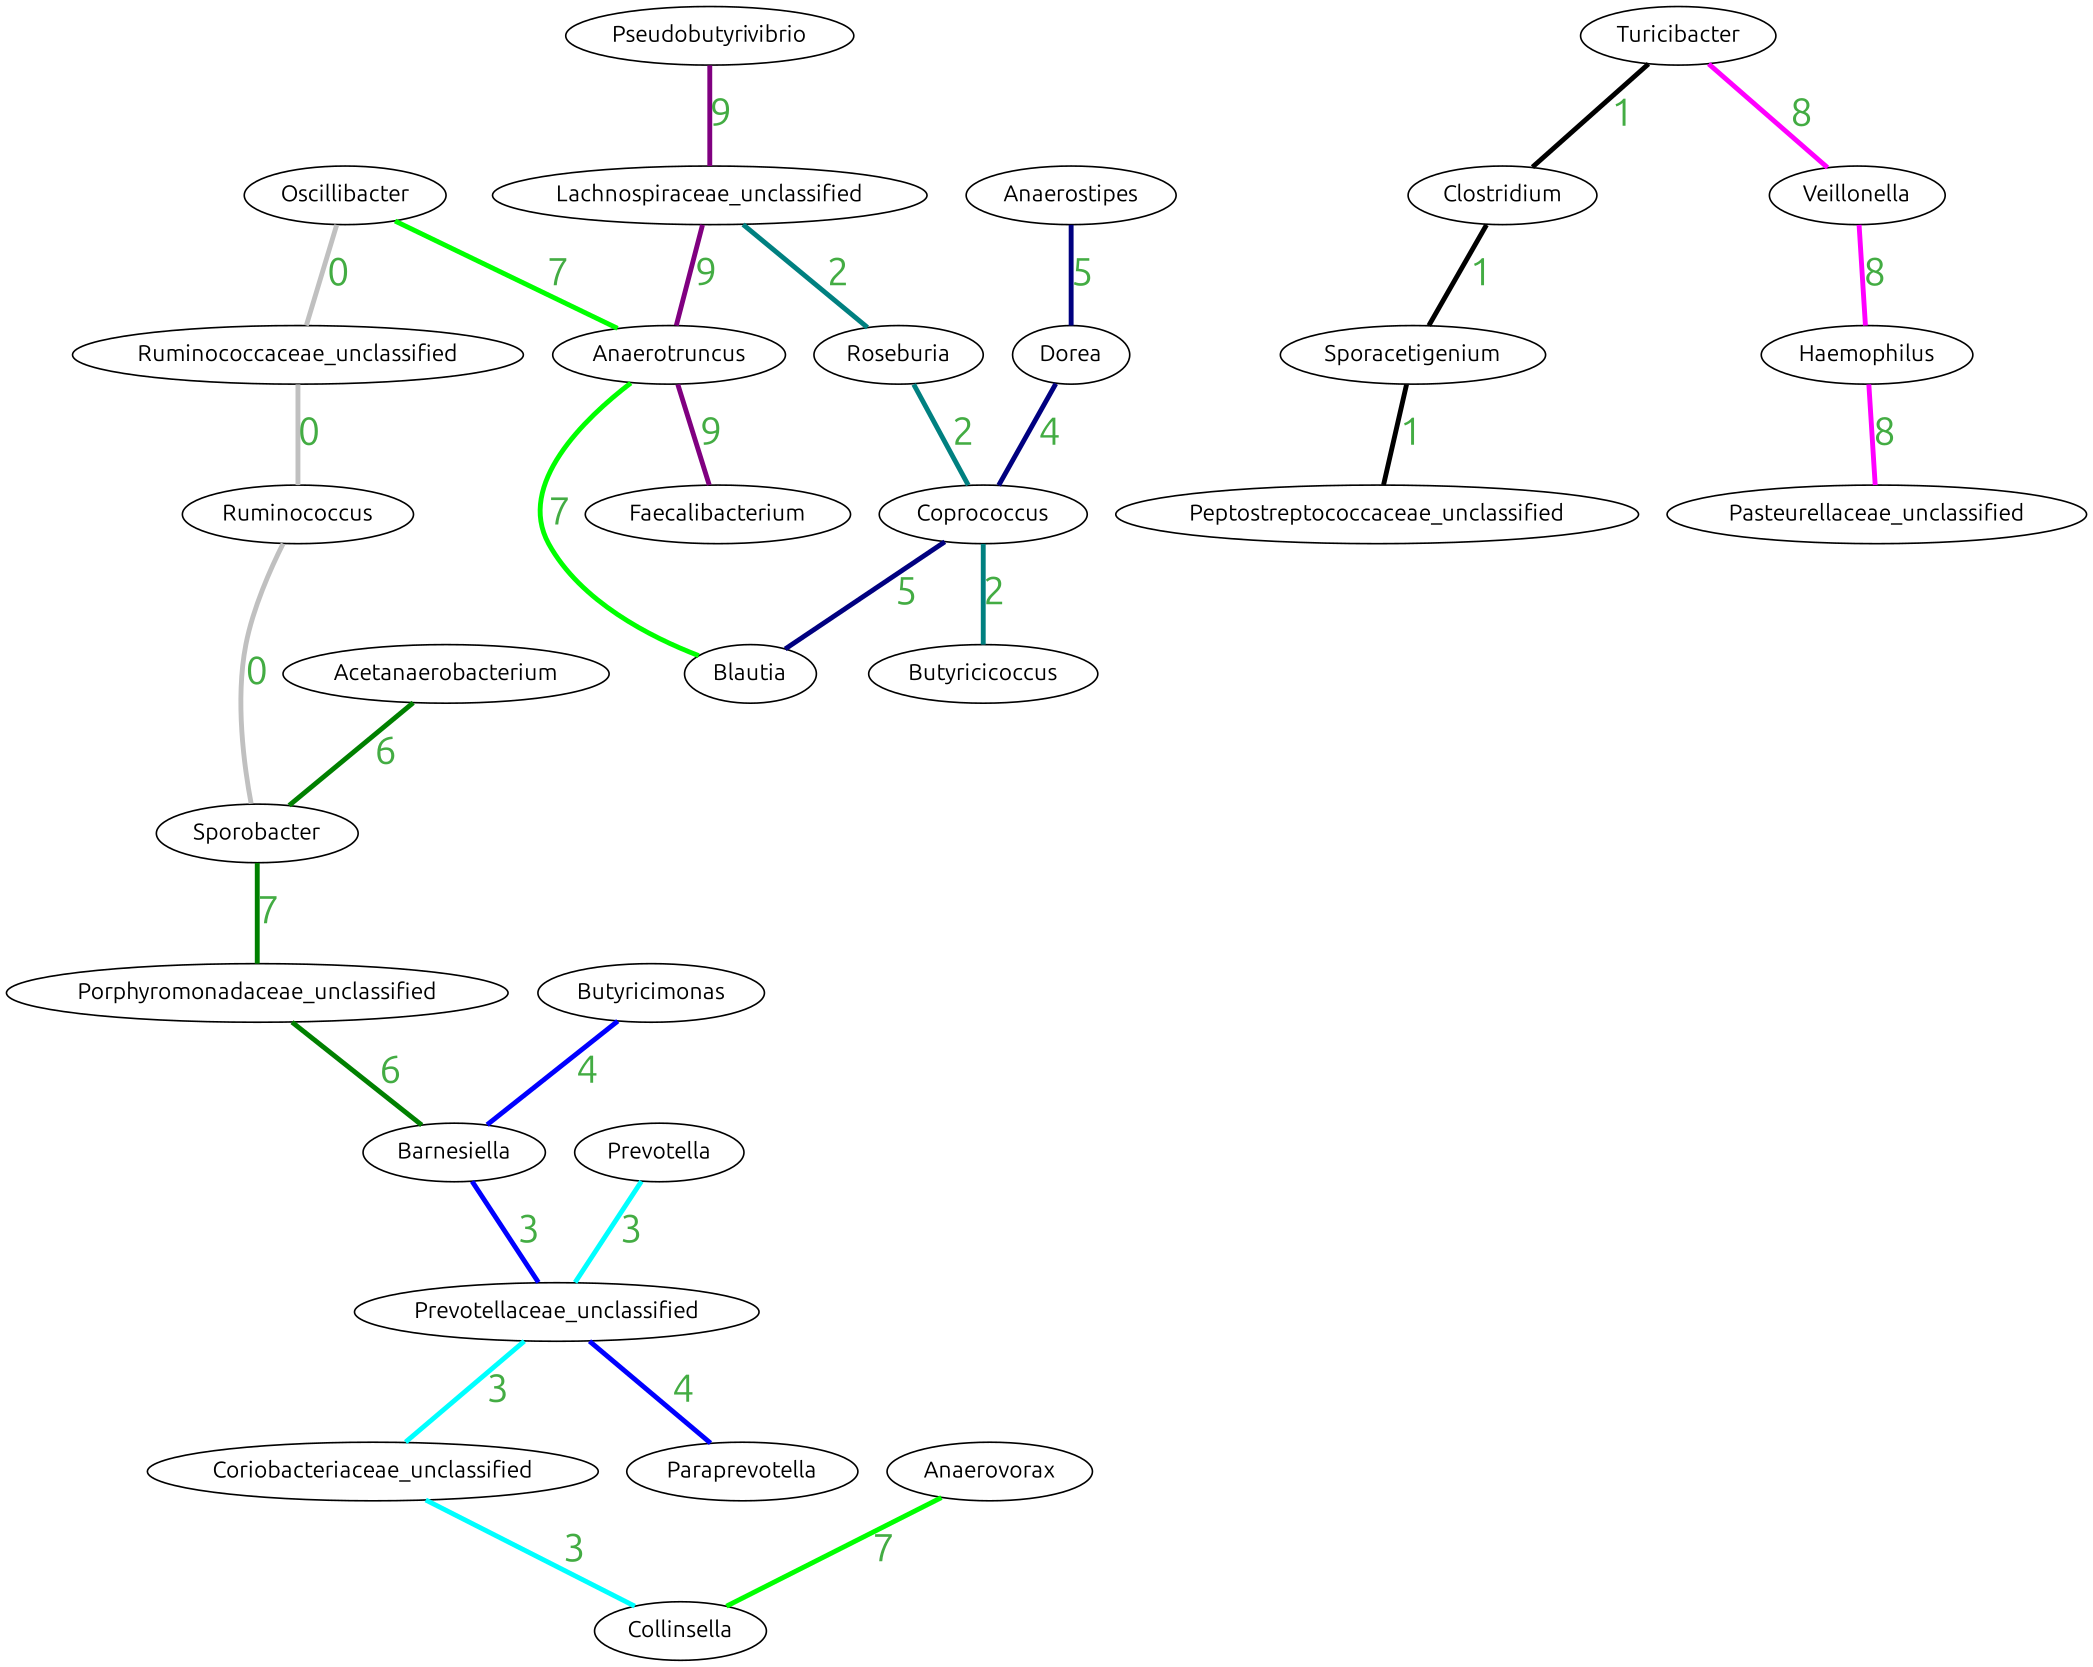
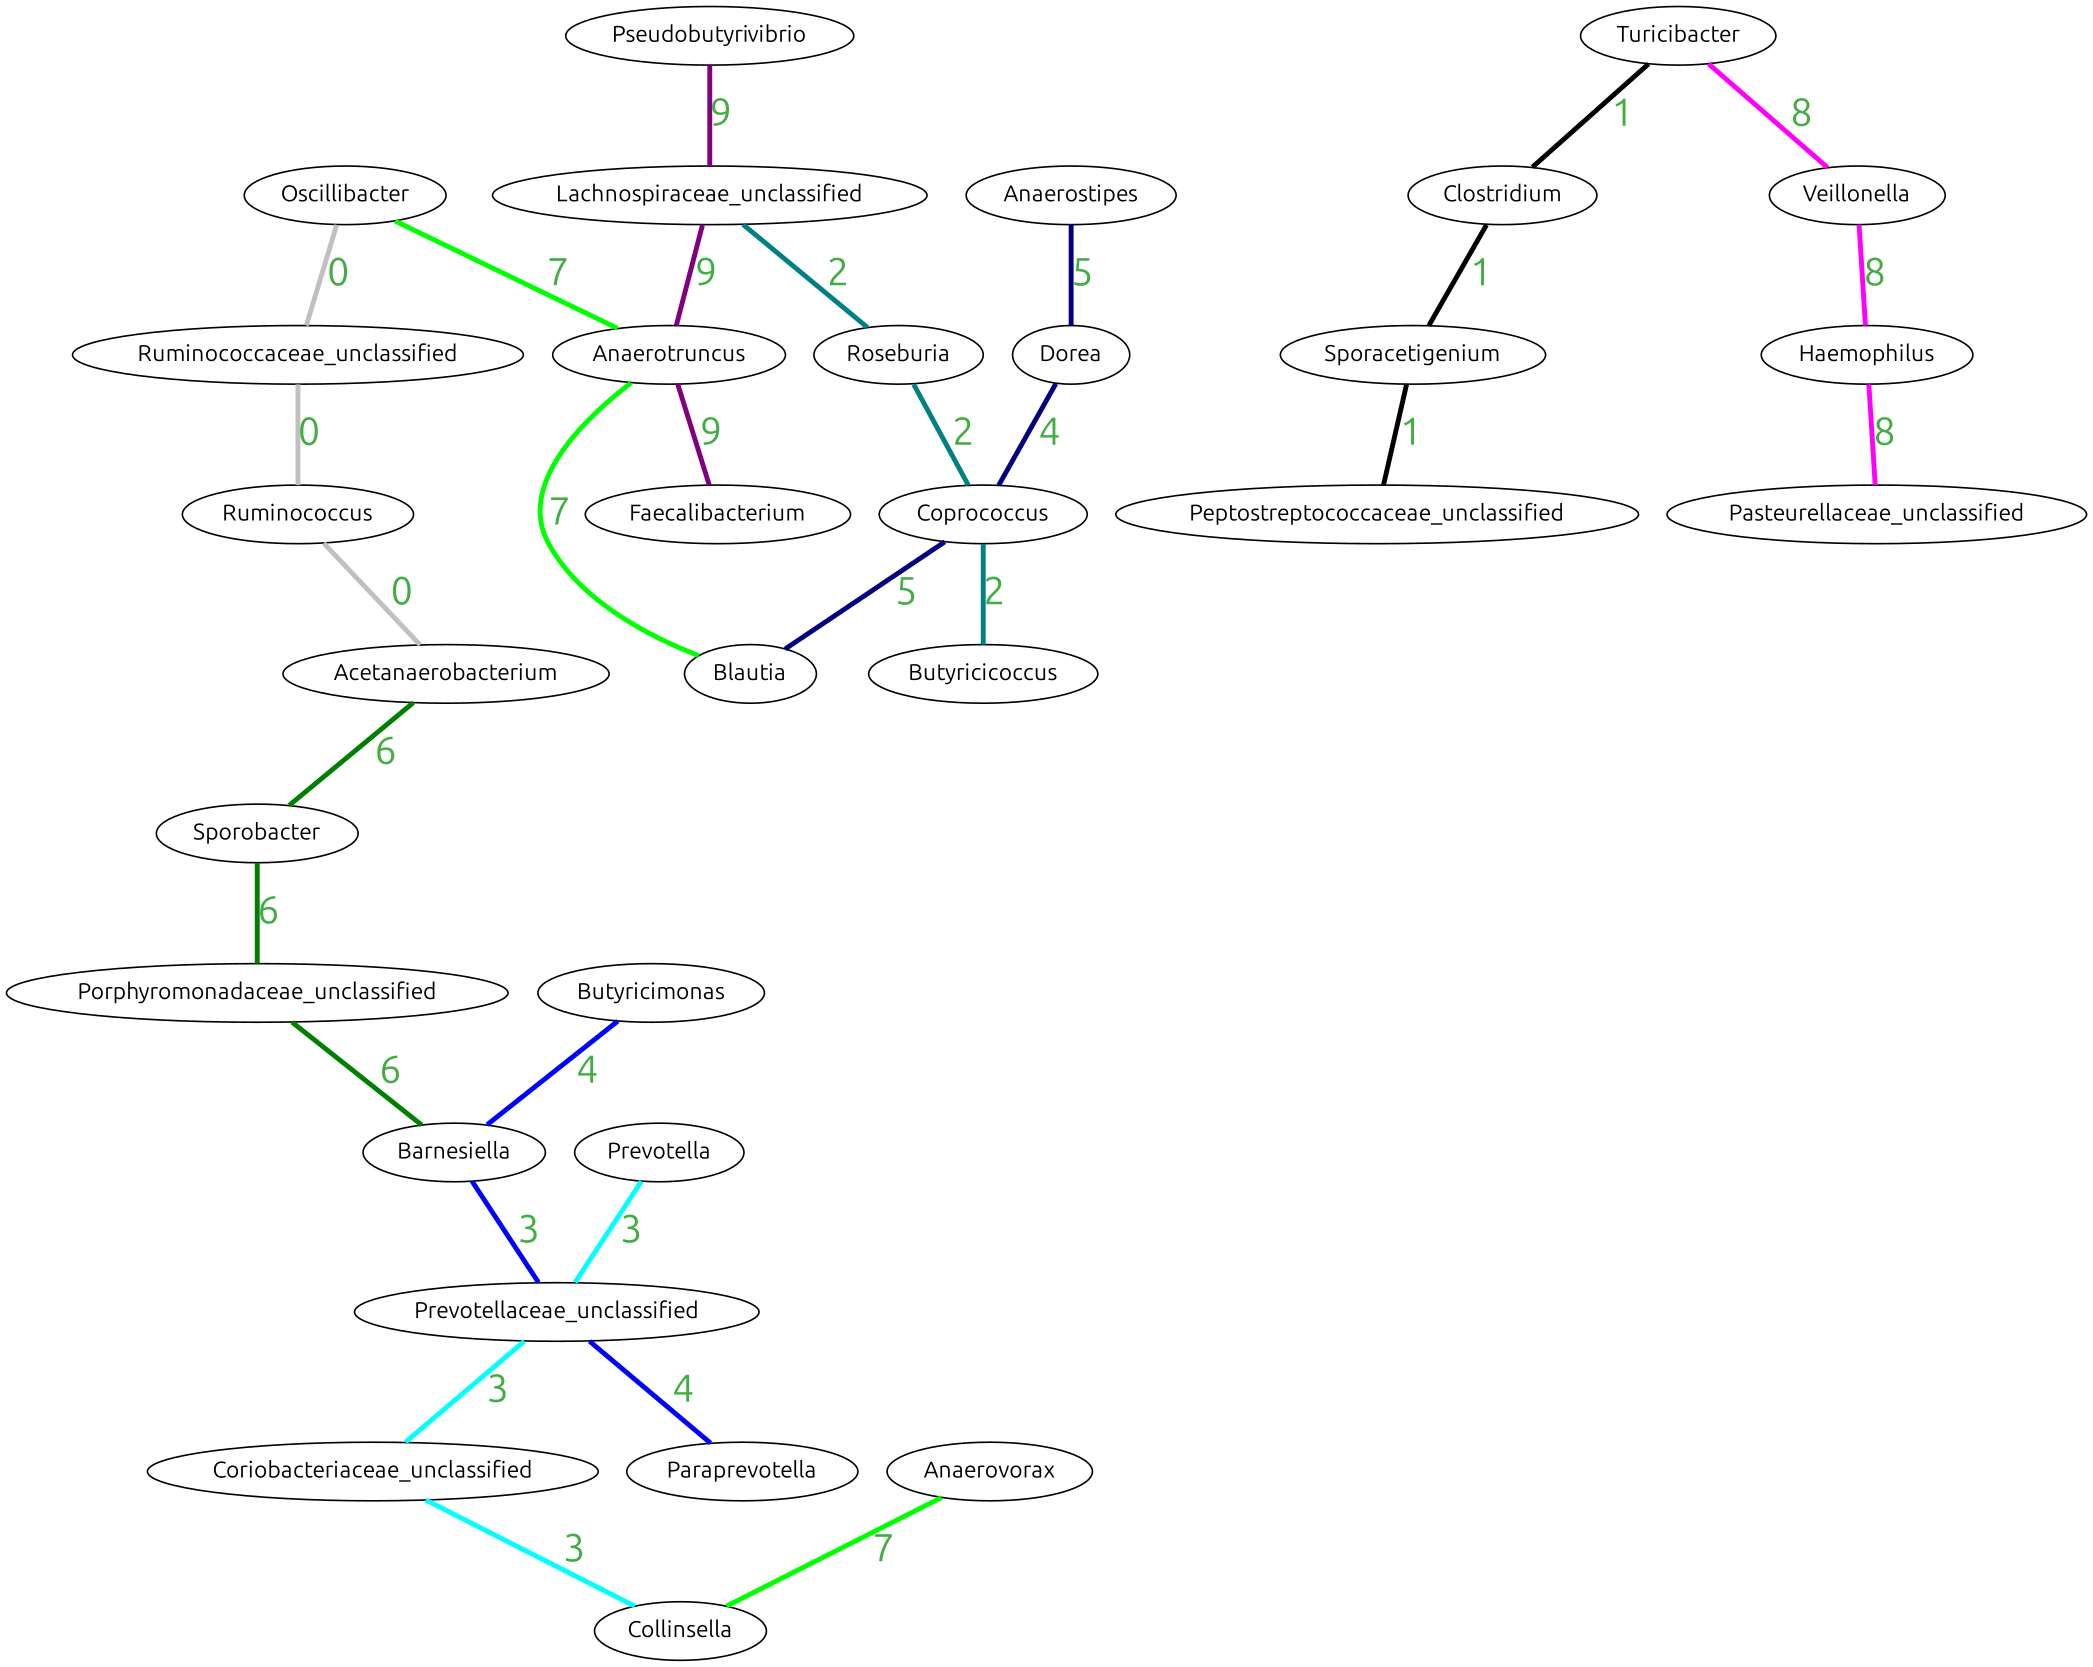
edge "Ruminococcus" -- "Sporobacter": now "Ruminococcus" -- "Acetanaerobacterium"
edge "Sporobacter" -- "Porphyromonadaceae_unclassified": label "7" -> "6"
